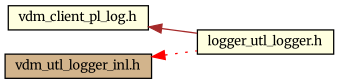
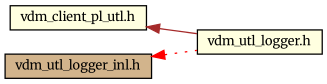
node "vdm_client_pl_log.h": label "vdm_client_pl_log.h" -> "vdm_client_pl_utl.h"
node "logger_utl_logger.h": label "logger_utl_logger.h" -> "vdm_utl_logger.h"
